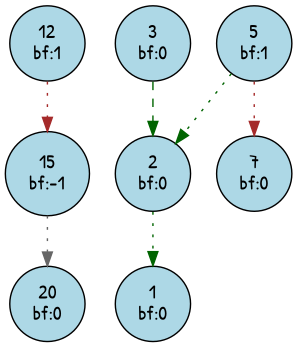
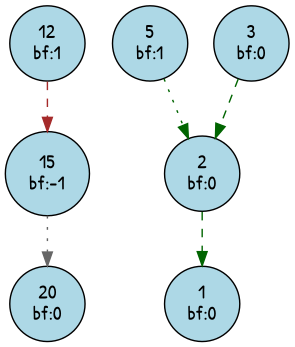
edge "12 bf:1" -> "15 bf:-1": style dotted -> dashed
node "7 bf:0": removed
edge "2 bf:0" -> "1 bf:0": style dotted -> dashed
